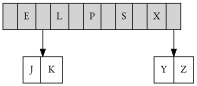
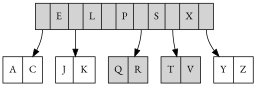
node "A": added
node "Q": added
node "T": added
